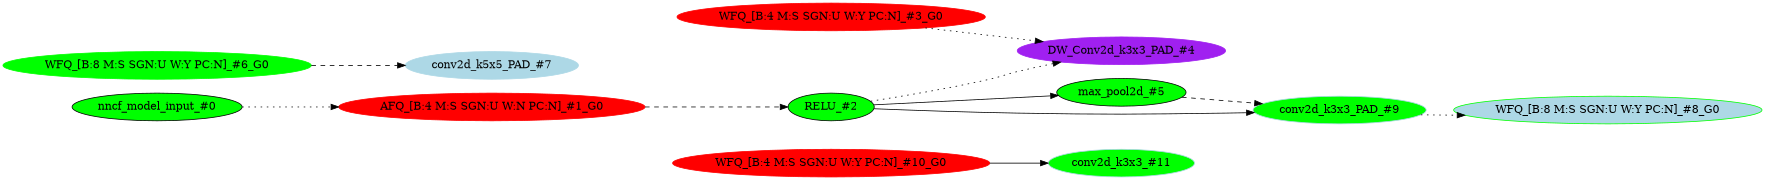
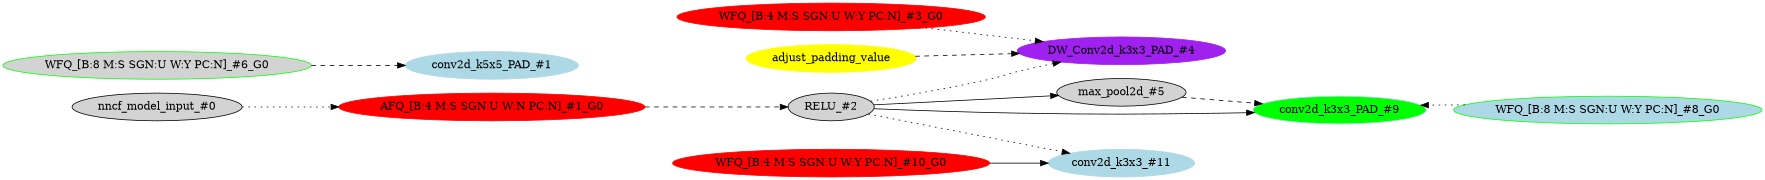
node "adjust_padding_value": added
node "WFQ_[B:8 M:S SGN:U W:Y PC:N]_#6_G0": fillcolor green -> lightgrey
node "conv2d_k5x5_PAD_#7": label "conv2d_k5x5_PAD_#7" -> "conv2d_k5x5_PAD_#1"
node "max_pool2d_#5": fillcolor green -> lightgrey
node "nncf_model_input_#0": fillcolor green -> lightgrey
node "RELU_#2": fillcolor green -> lightgrey
edge "conv2d_k3x3_PAD_#9" -> "WFQ_[B:8 M:S SGN:U W:Y PC:N]_#8_G0": reversed
edge "RELU_#2" -> "conv2d_k3x3_#11": added
node "conv2d_k3x3_#11": fillcolor green -> lightblue
